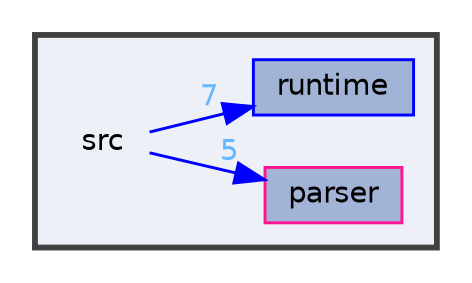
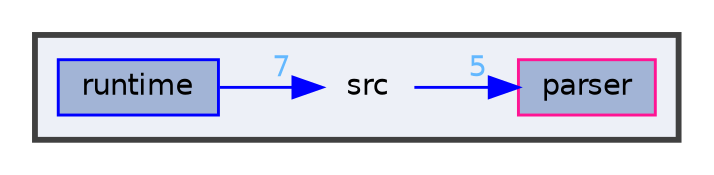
edge "src" -> "runtime": reversed
